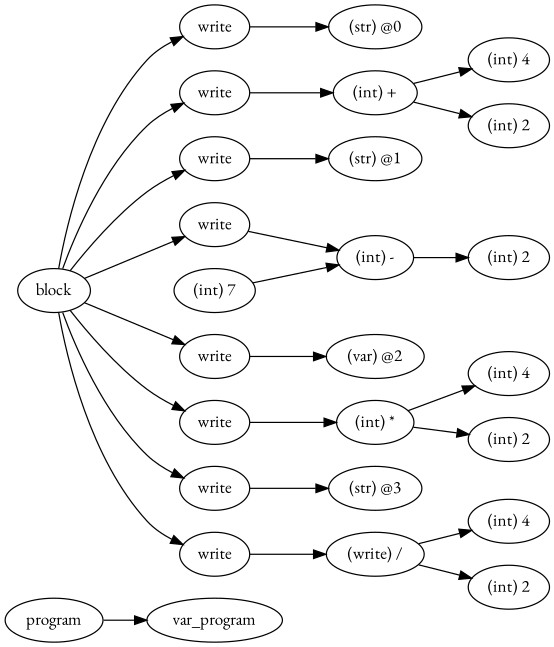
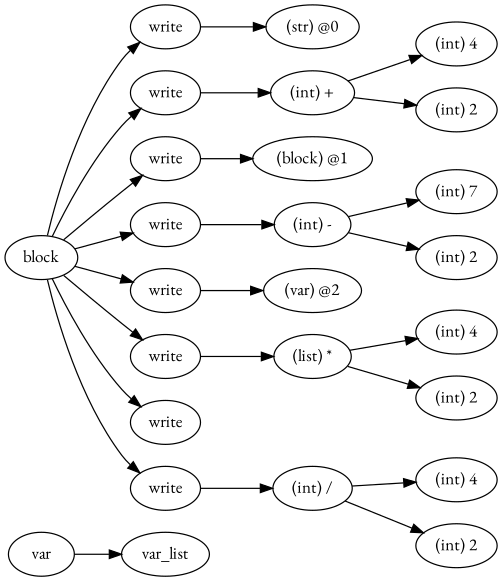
node "(str) @1": label "(str) @1" -> "(block) @1"
edge "(int) 7" -> "(int) -": reversed
node "(int) *": label "(int) *" -> "(list) *"
node "(str) @3": removed
node "(write) /": label "(write) /" -> "(int) /"
node "program": label "program" -> "var"
node "var_program": label "var_program" -> "var_list"
